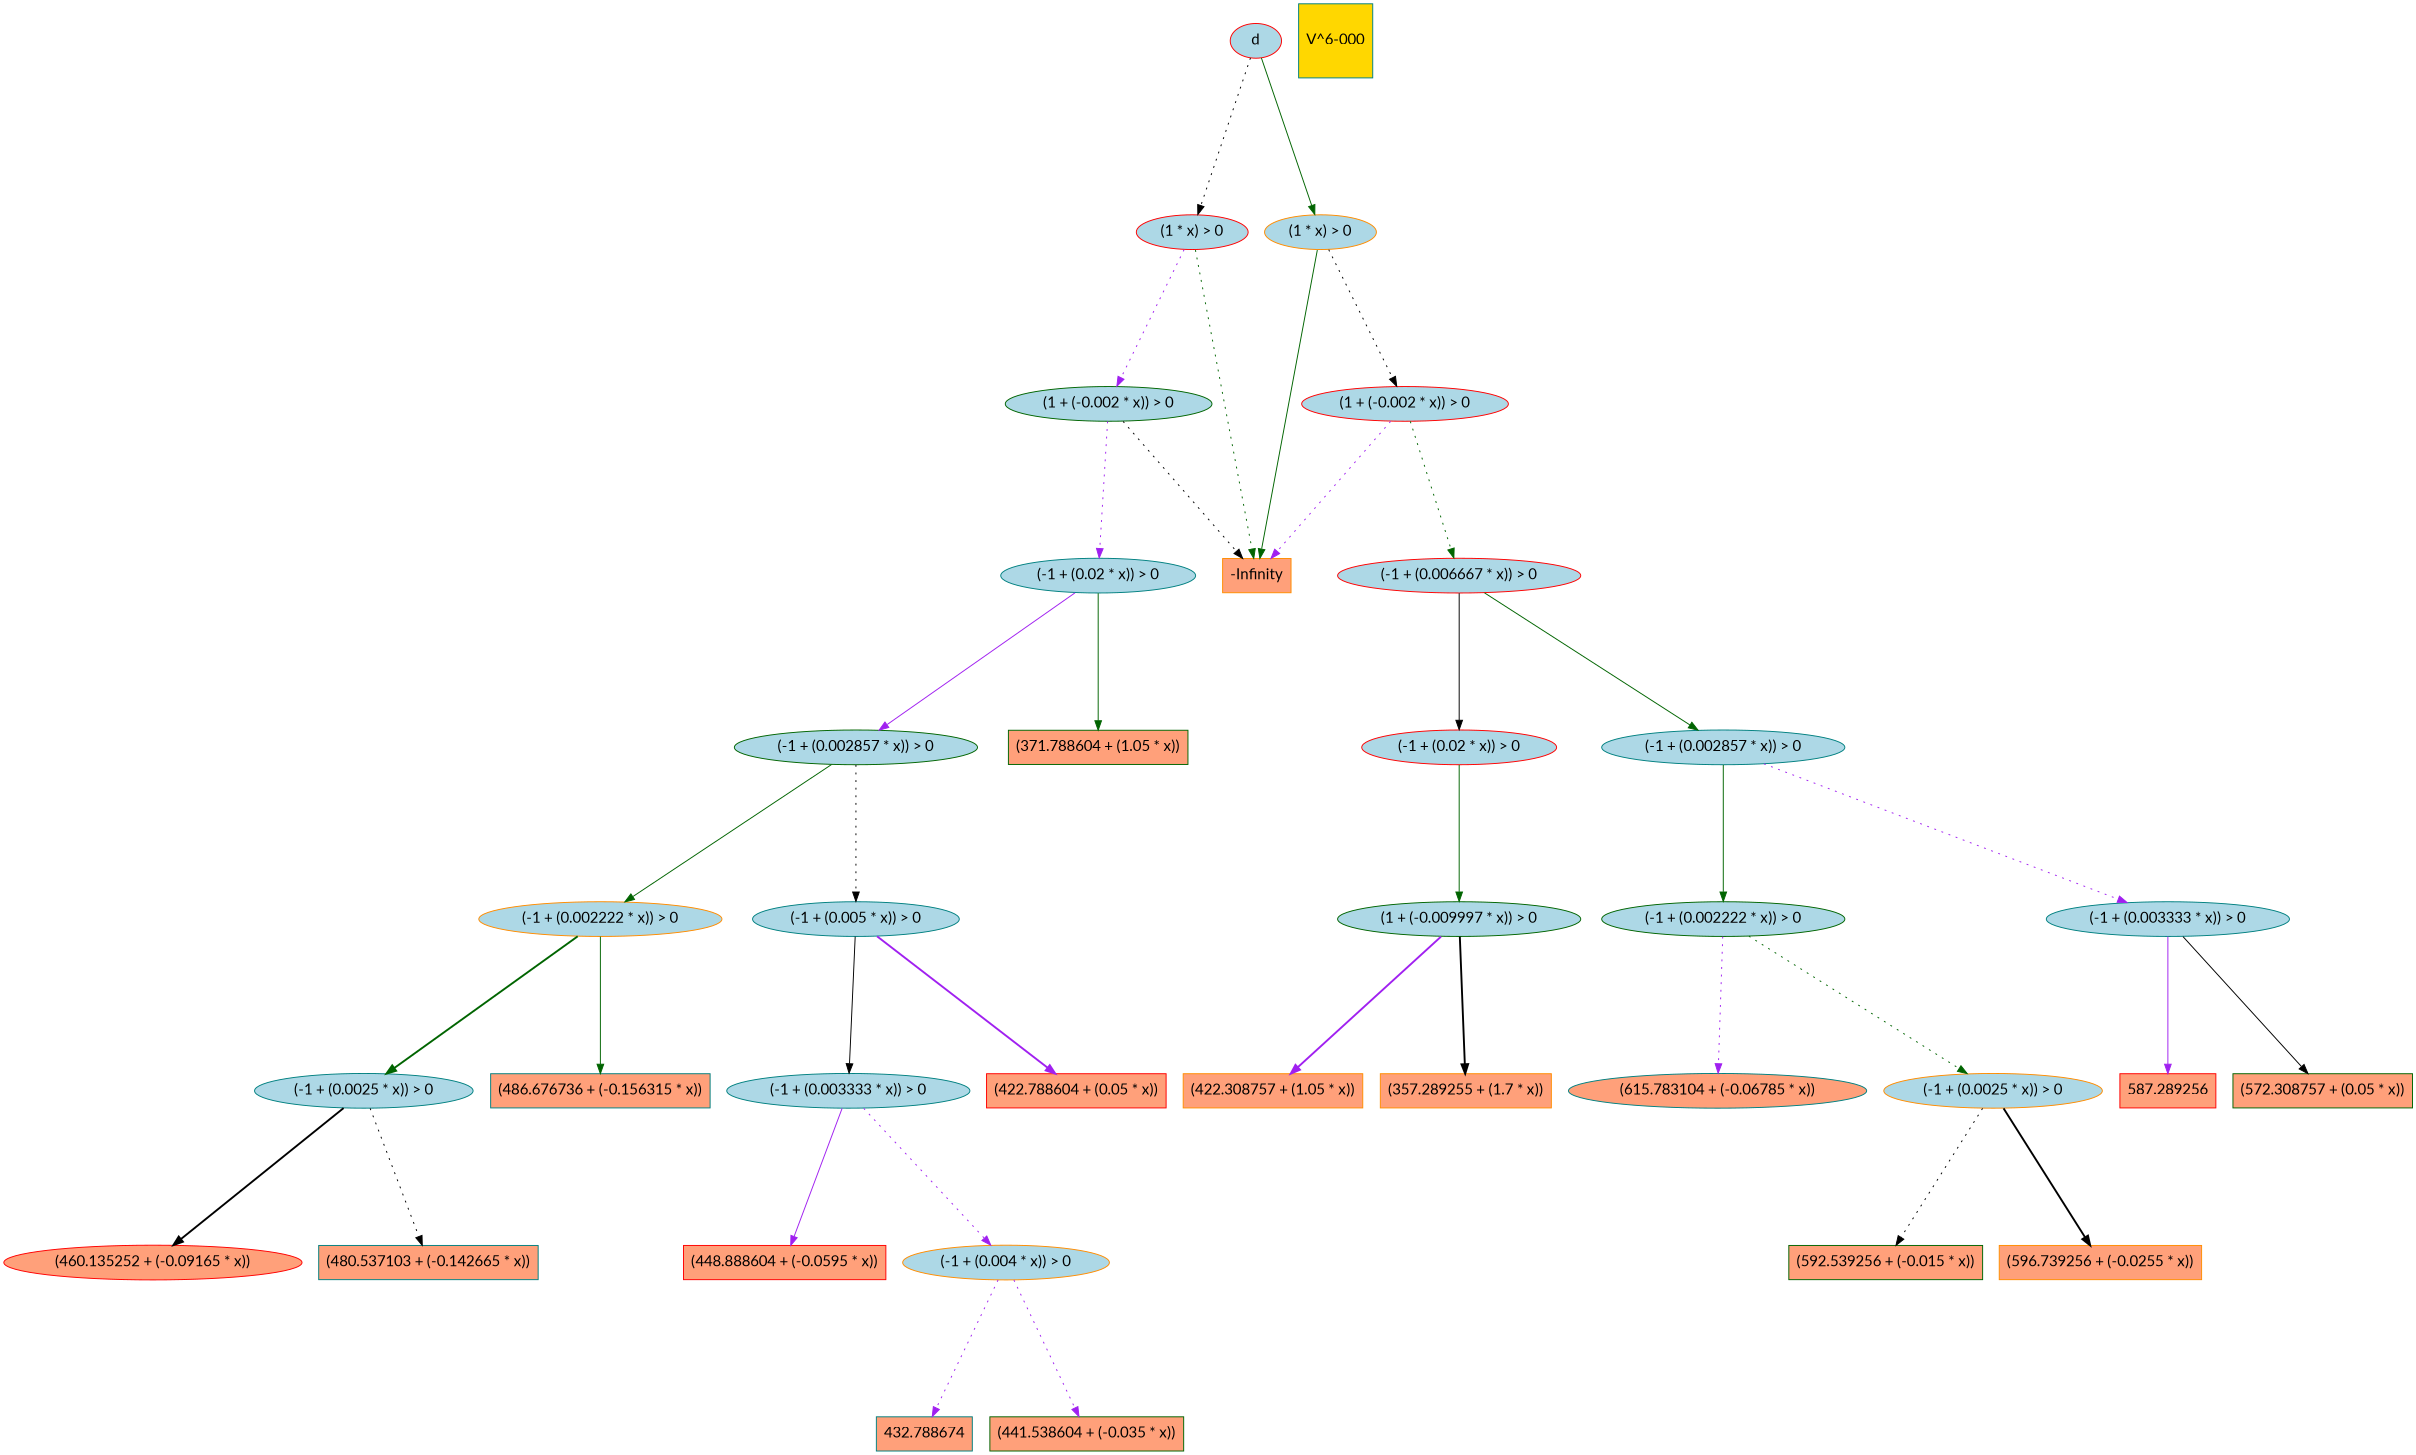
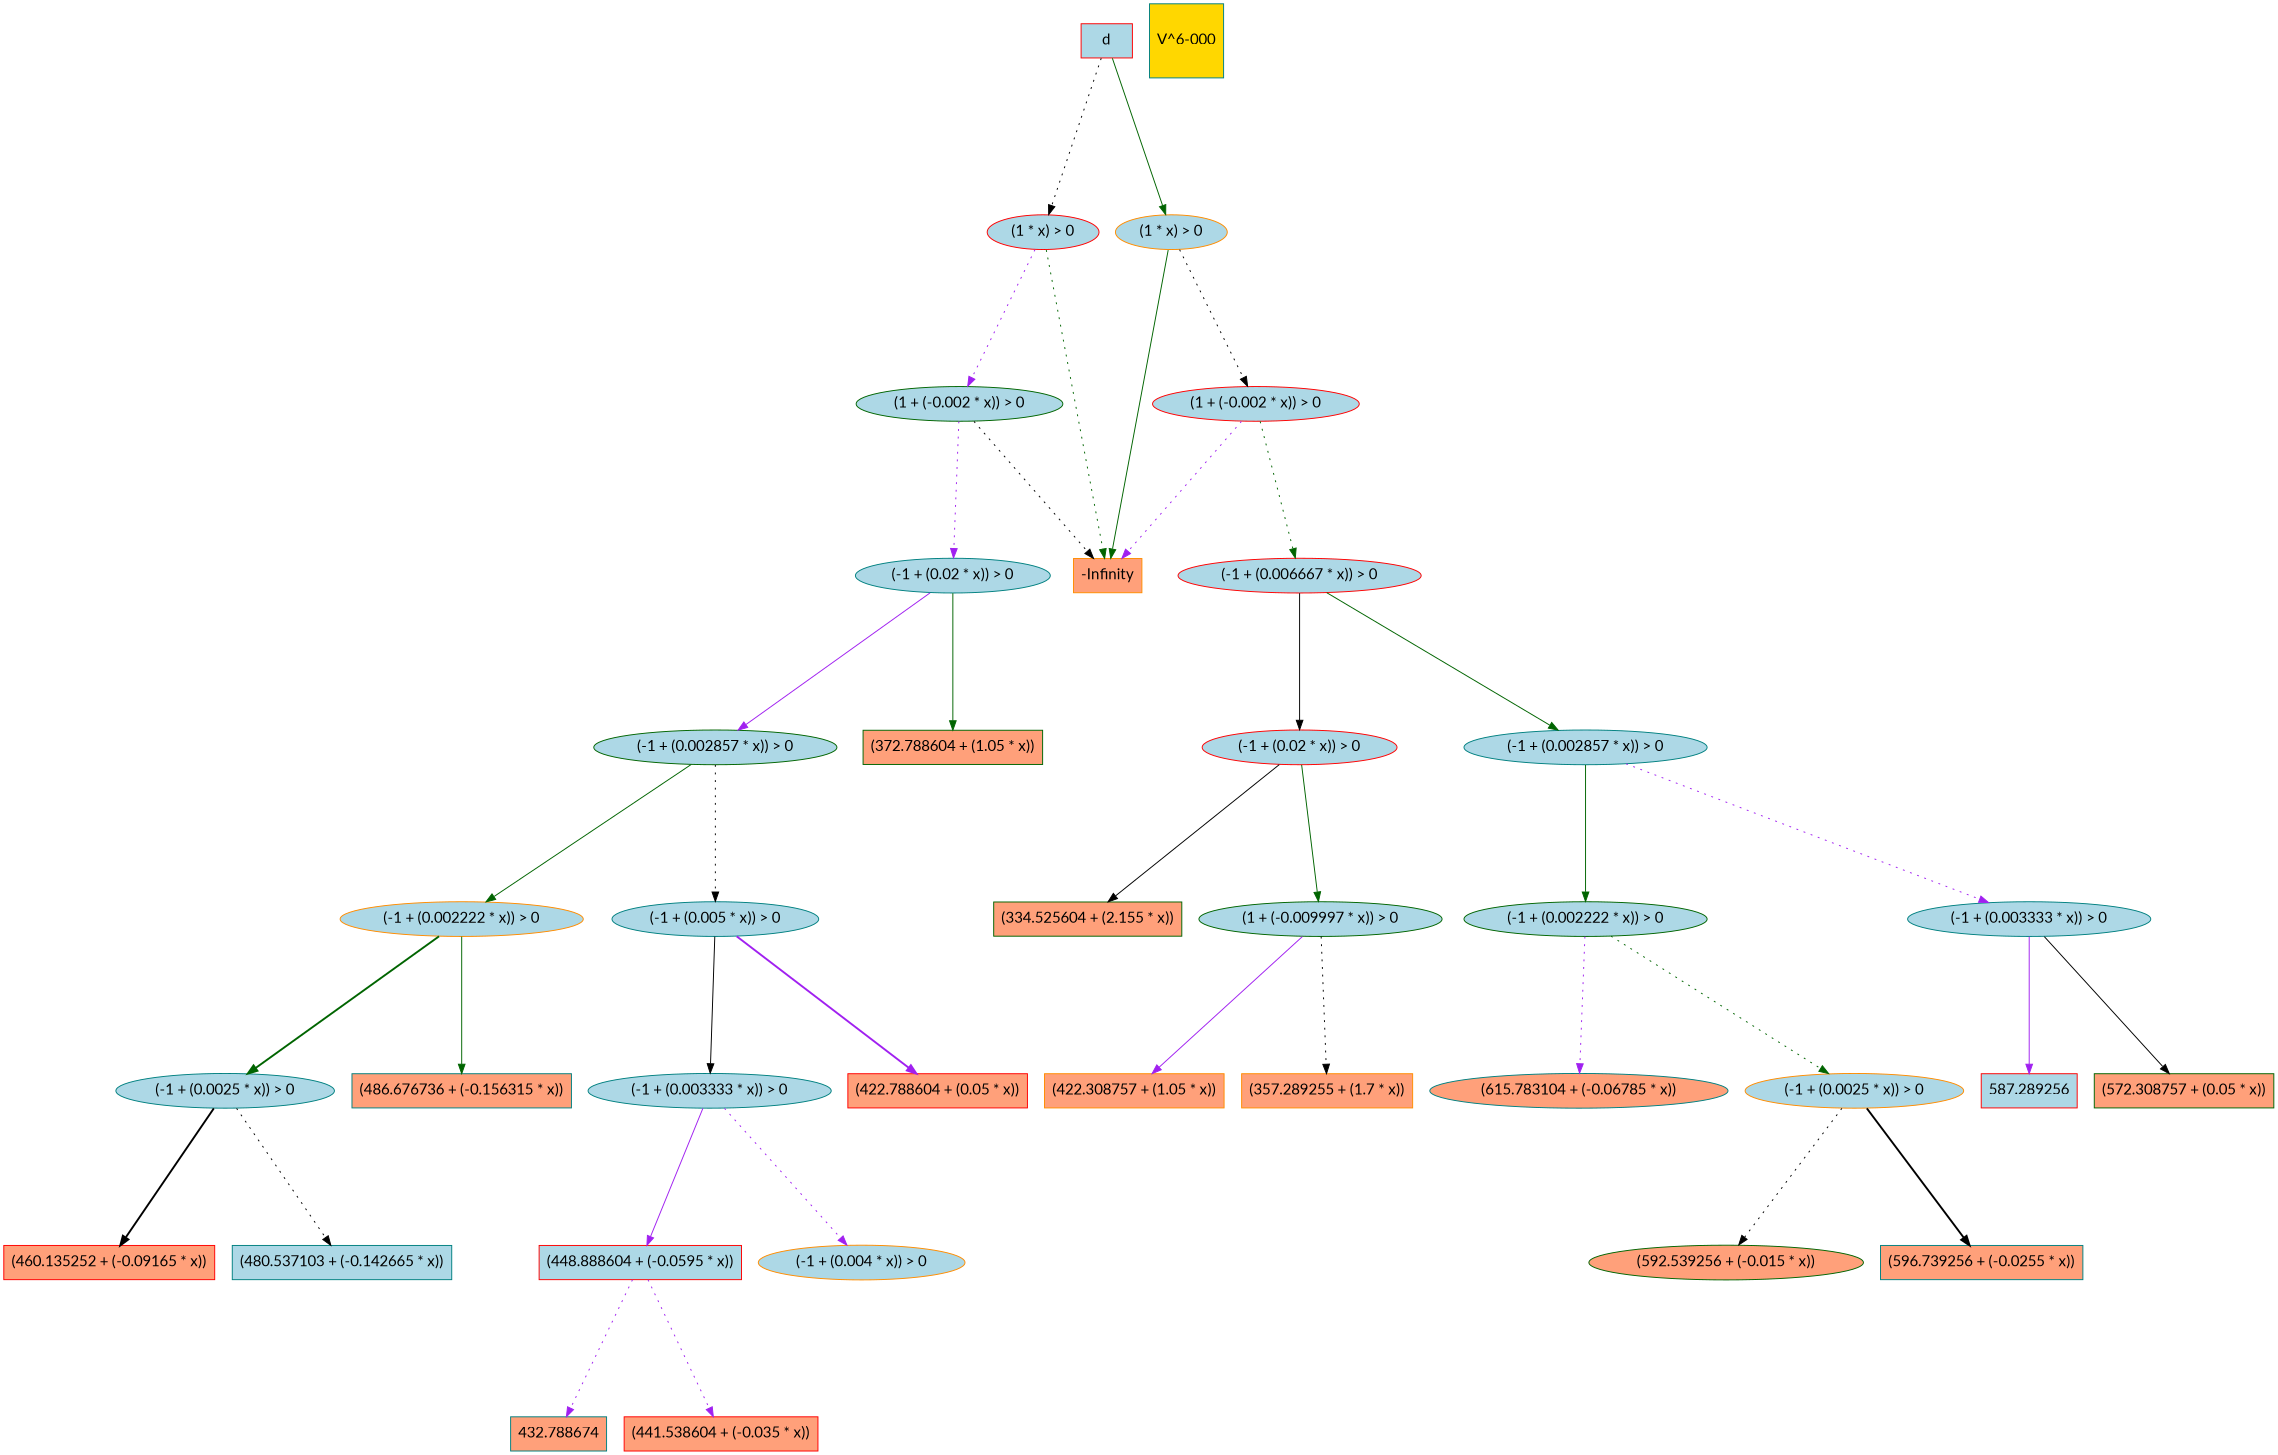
node "d": shape ellipse -> box
node "(371.788604 + (1.05 * x))": label "(371.788604 + (1.05 * x))" -> "(372.788604 + (1.05 * x))"
node "(334.525604 + (2.155 * x))": added
edge "(1 + (-0.009997 * x)) > 0" -> "(357.289255 + (1.7 * x))": style bold -> dotted
edge "(1 + (-0.009997 * x)) > 0" -> "(422.308757 + (1.05 * x))": style bold -> solid
node "587.289256": fillcolor lightsalmon -> lightblue
node "(460.135252 + (-0.09165 * x))": shape ellipse -> box
node "(480.537103 + (-0.142665 * x))": fillcolor lightsalmon -> lightblue
node "(448.888604 + (-0.0595 * x))": fillcolor lightsalmon -> lightblue
node "(592.539256 + (-0.015 * x))": shape box -> ellipse
node "(596.739256 + (-0.0255 * x))": color darkorange -> teal
edge "(-1 + (0.004 * x)) > 0" -> "432.788674": now "(448.888604 + (-0.0595 * x))" -> "432.788674"
edge "(-1 + (0.004 * x)) > 0" -> "(441.538604 + (-0.035 * x))": now "(448.888604 + (-0.0595 * x))" -> "(441.538604 + (-0.035 * x))"
node "(441.538604 + (-0.035 * x))": color darkgreen -> red
